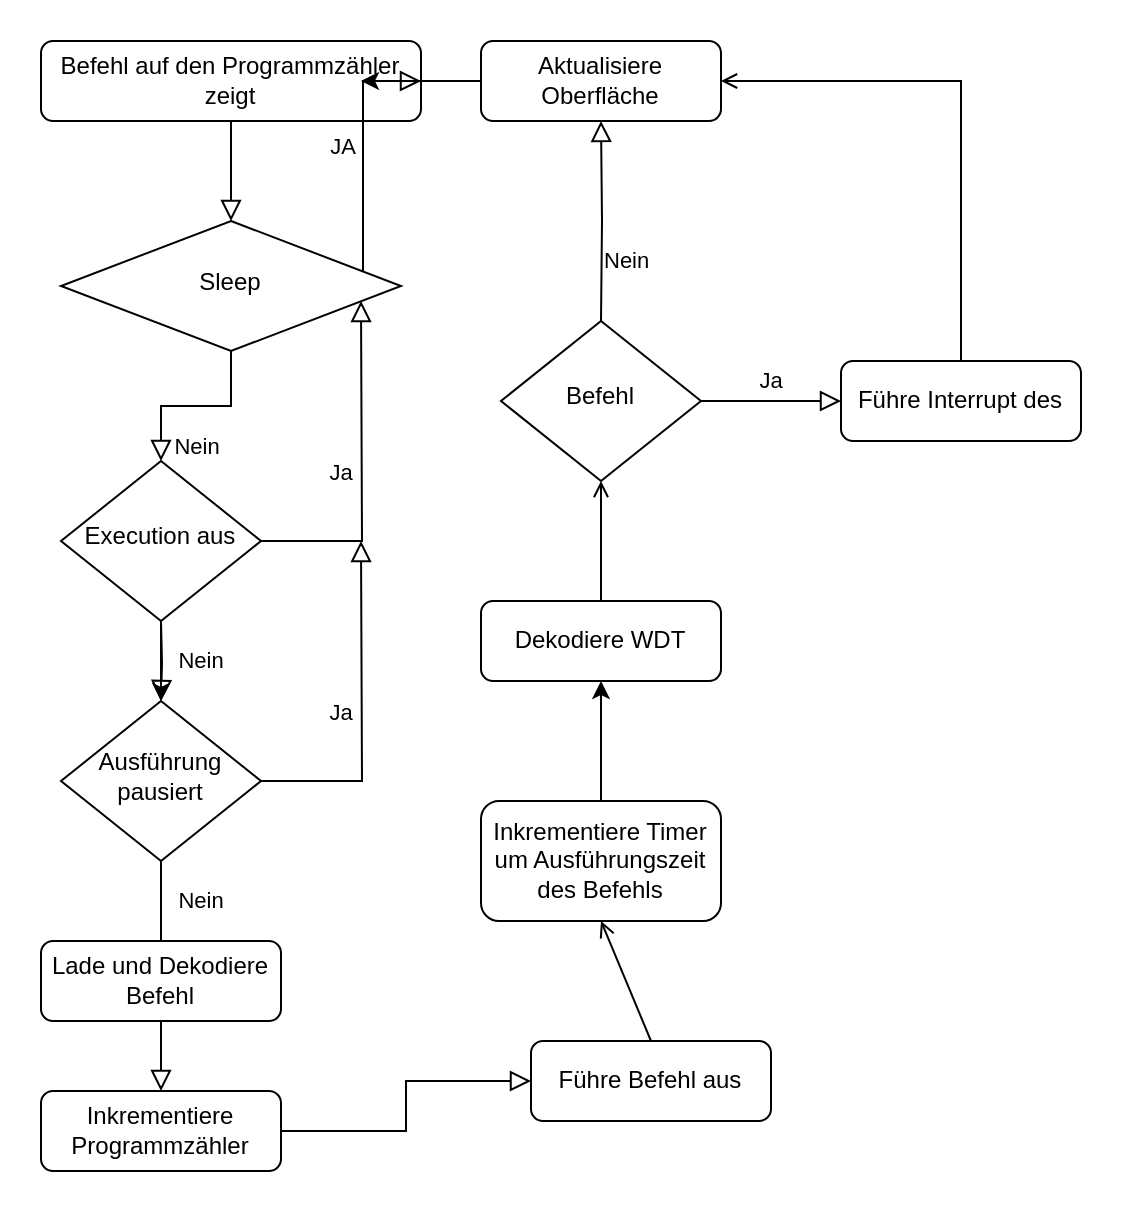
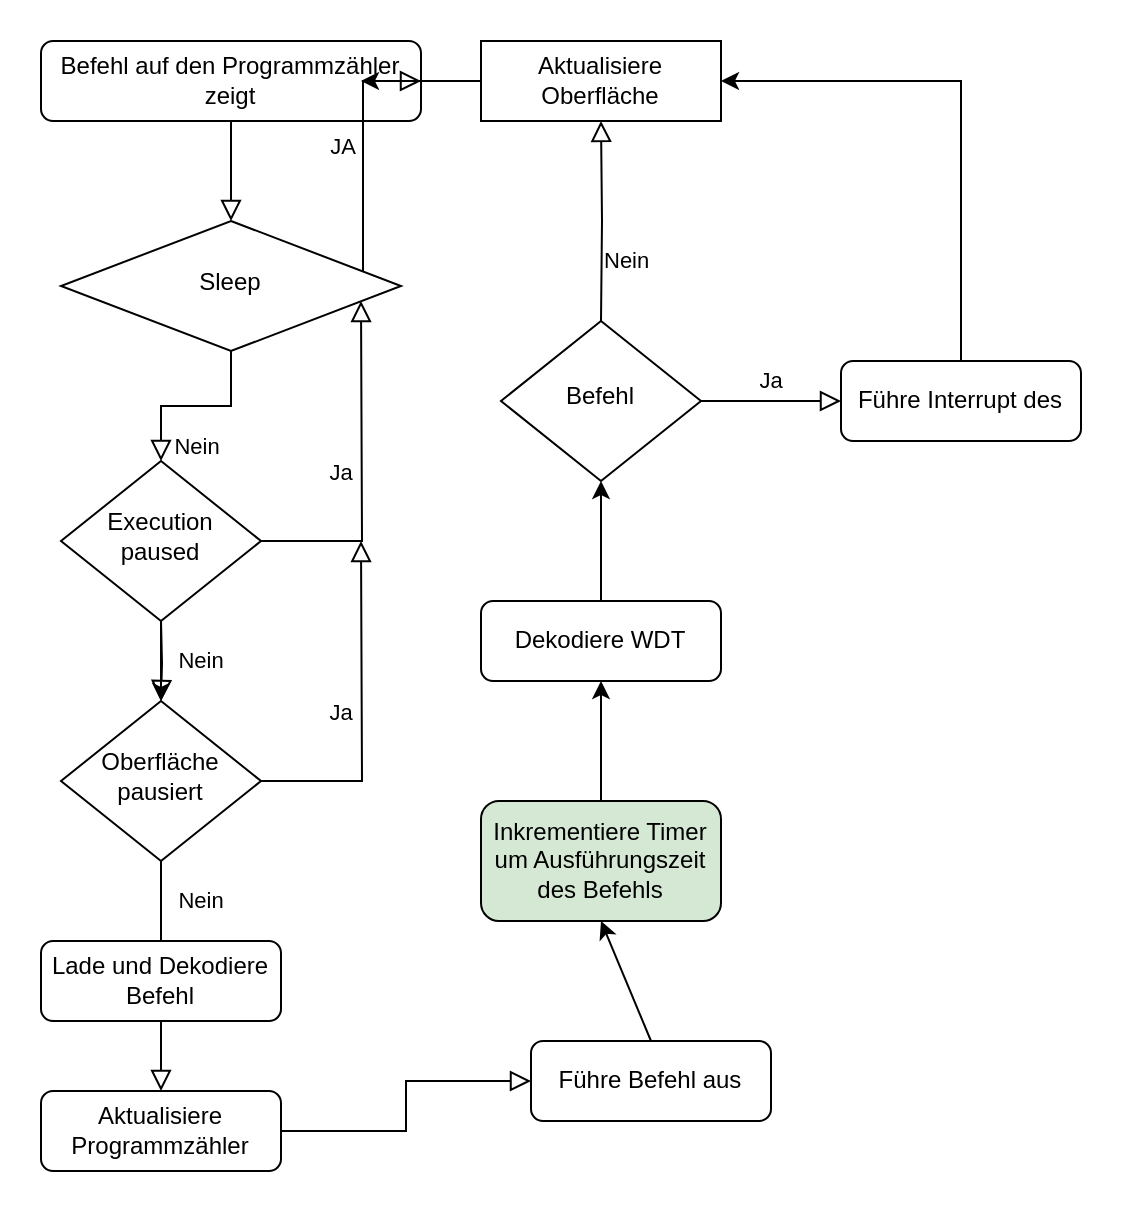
node "Aktualisiere Oberfläche": shape rounded rectangle -> rectangle
edge "Führe Interrupt des" -> "Aktualisiere Oberfläche": arrowhead open -> classic
edge "Dekodiere WDT" -> "Befehl": arrowhead open -> classic
node "Execution aus": label "Execution aus" -> "Execution paused"
node "Ausführung pausiert": label "Ausführung pausiert" -> "Oberfläche pausiert"
node "Inkrementiere Timer um Ausführungszeit des Befehls": fillcolor #ffffff -> #d5e8d4
edge "Führe Befehl aus" -> "Inkrementiere Timer um Ausführungszeit des Befehls": arrowhead open -> classic
node "Inkrementiere Programmzähler": label "Inkrementiere Programmzähler" -> "Aktualisiere Programmzähler"
